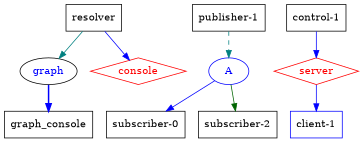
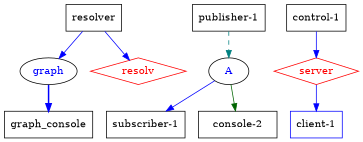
edge "resolver" -> "graph": color teal -> blue
node "console": label "console" -> "resolv"
node "A": color blue -> black
node "subscriber-0": label "subscriber-0" -> "subscriber-1"
node "subscriber-2": label "subscriber-2" -> "console-2"
